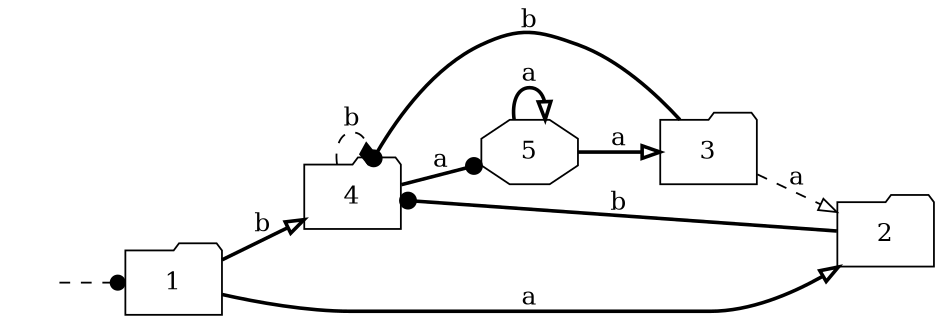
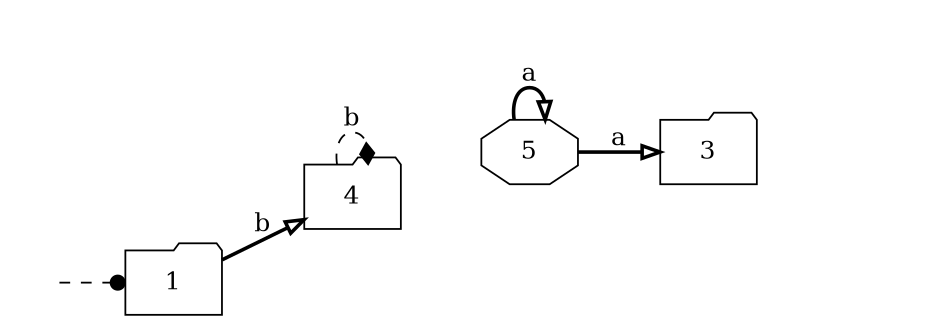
edge "3" -> "4": removed, label "b"
edge "4" -> "5": removed, label "a"
node "2": removed
